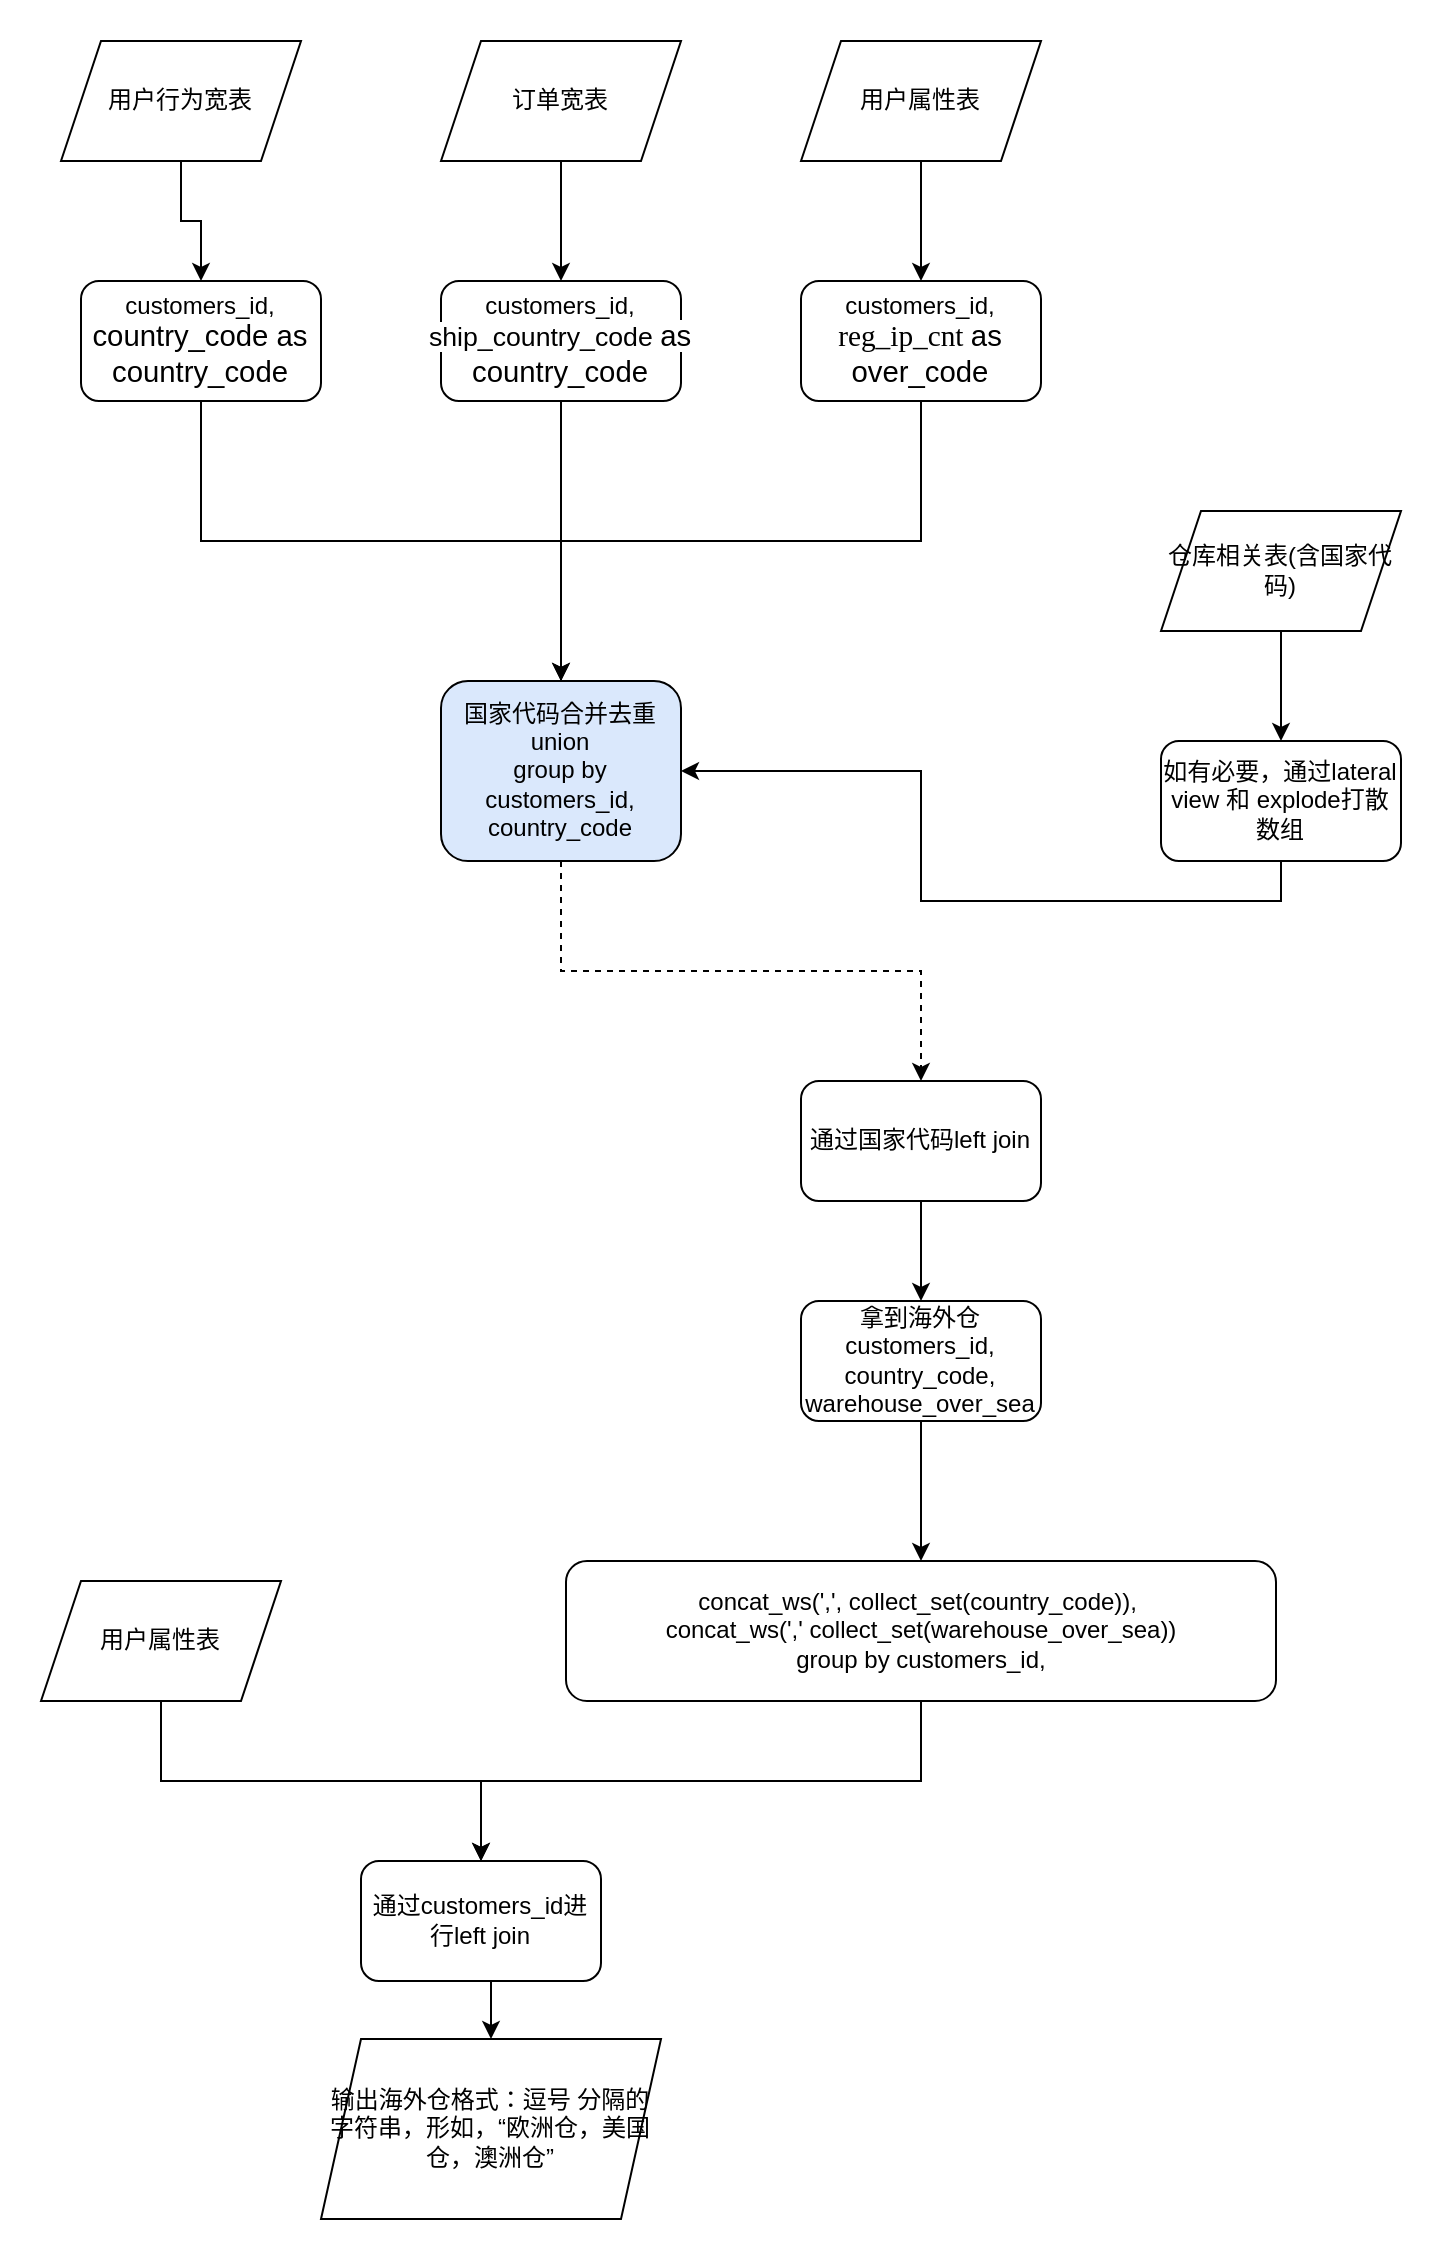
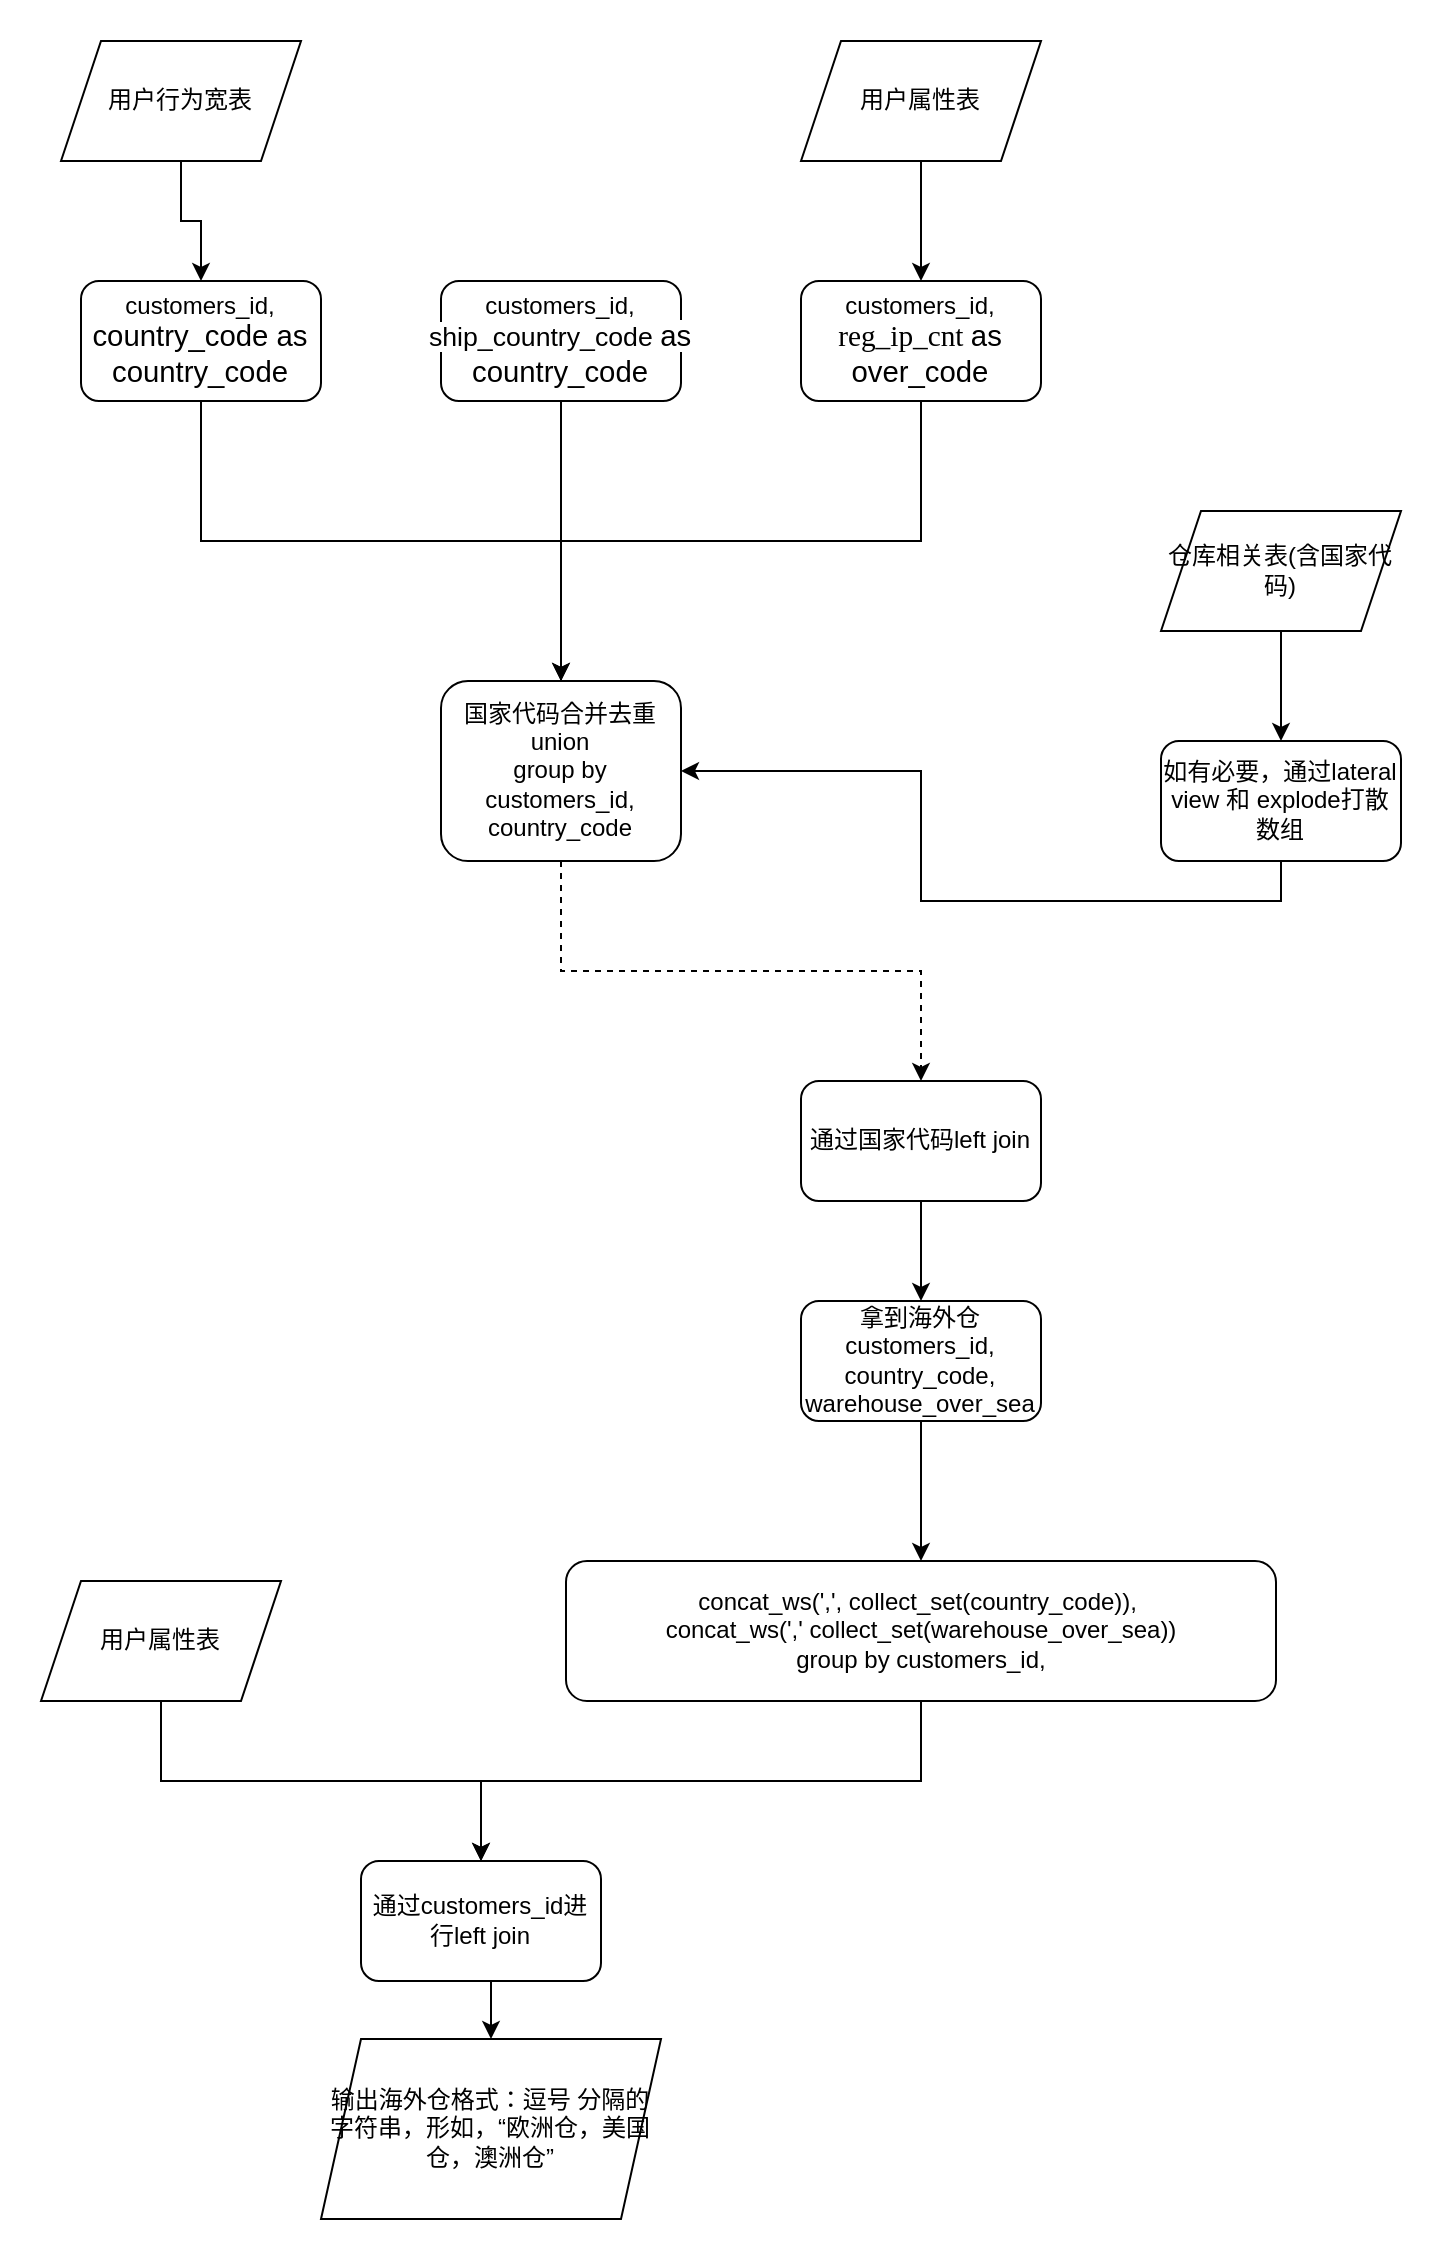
node "订单宽表": removed
edge "订单宽表" -> "customers_id, ship_country_code as country_code": removed
node "国家代码合并去重 union group by customers_id, country_code": fillcolor #dae8fc -> #ffffff
